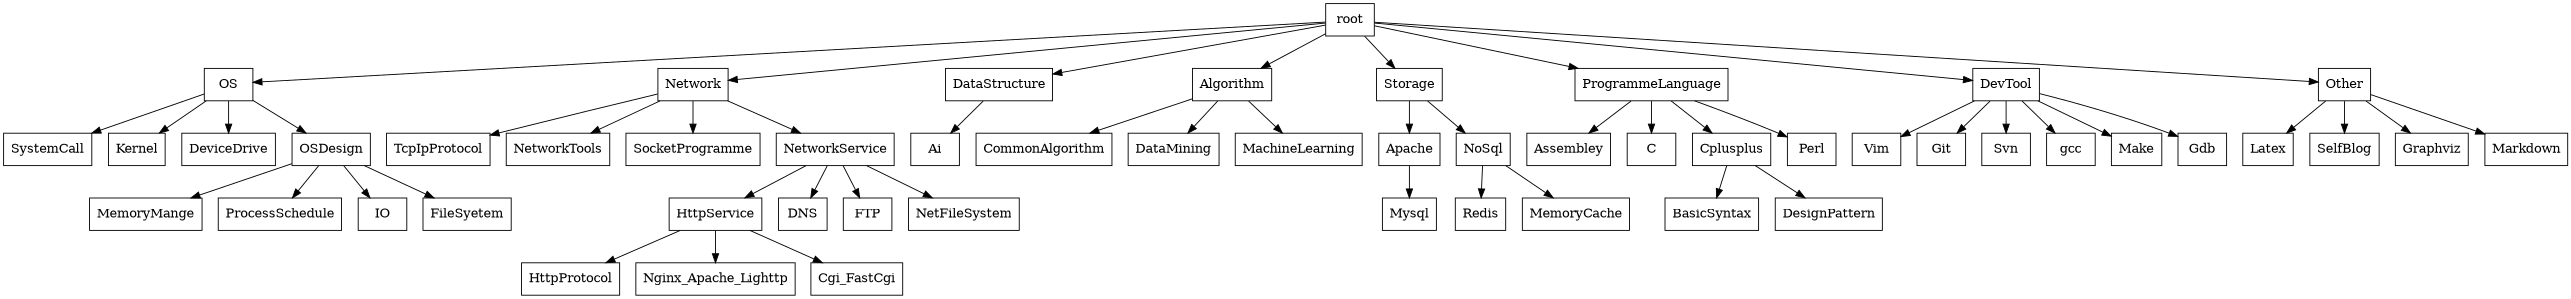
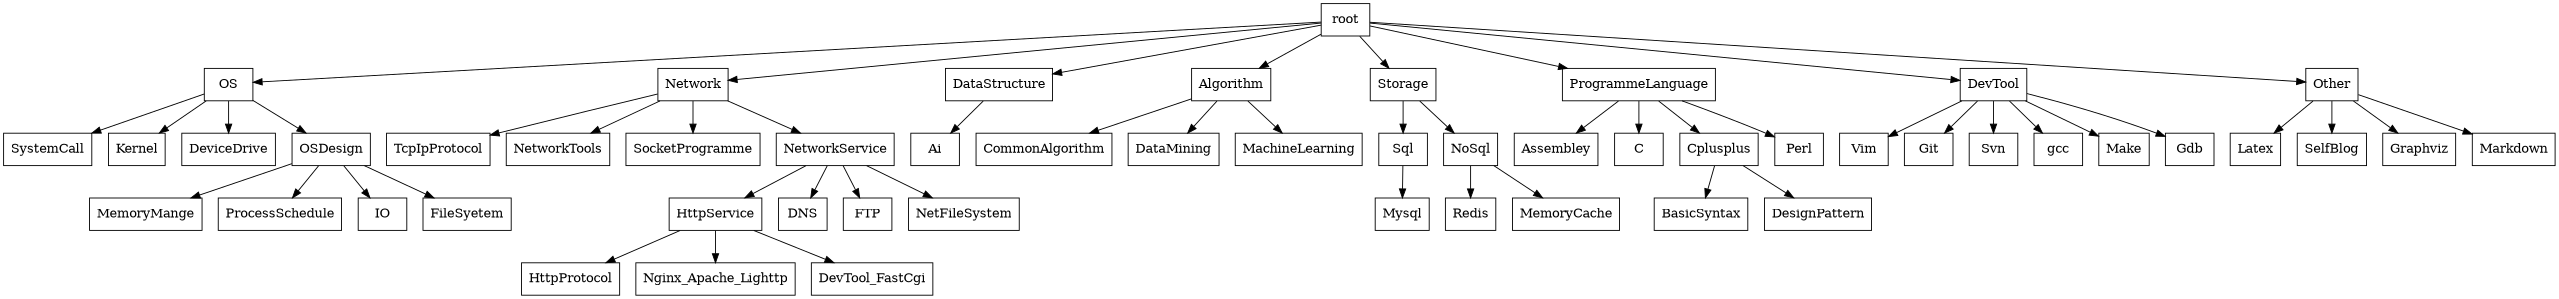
node "Apache": label "Apache" -> "Sql"
node "Cgi_FastCgi": label "Cgi_FastCgi" -> "DevTool_FastCgi"
